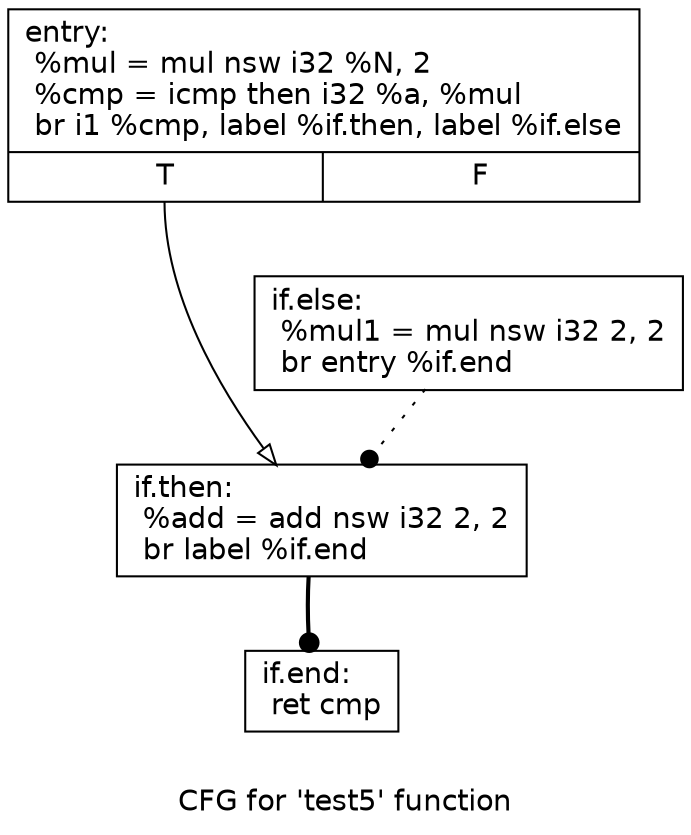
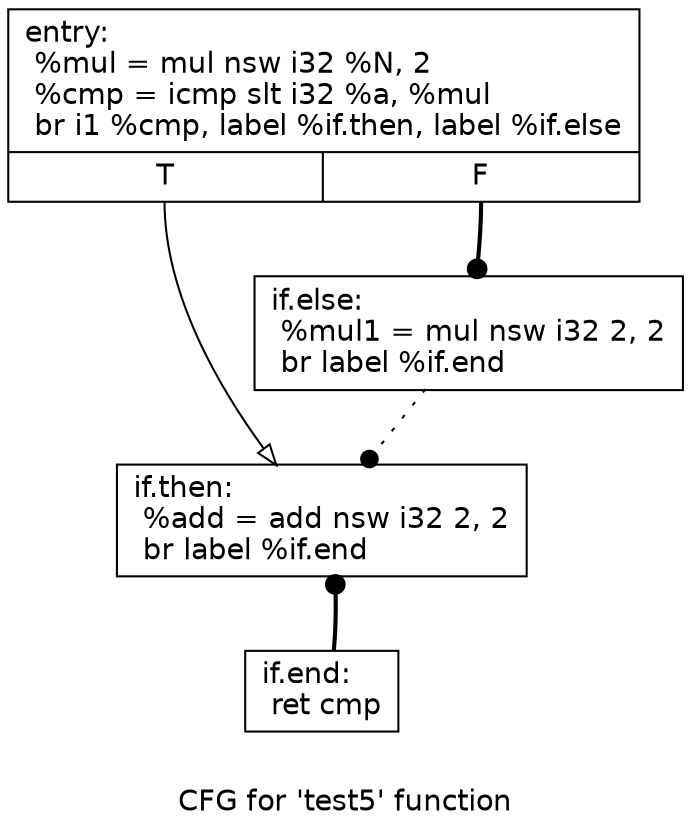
node "entry:": text "%cmp = icmp then i32 %a, %mul" -> "%cmp = icmp slt i32 %a, %mul"
edge "entry:" -> "if.else:": added
node "if.else:": text "br entry %if.end" -> "br label %if.end"
edge "if.then:" -> "if.end:": reversed
